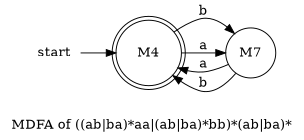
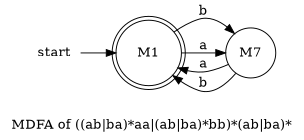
node "M4": label "M4" -> "M1"
